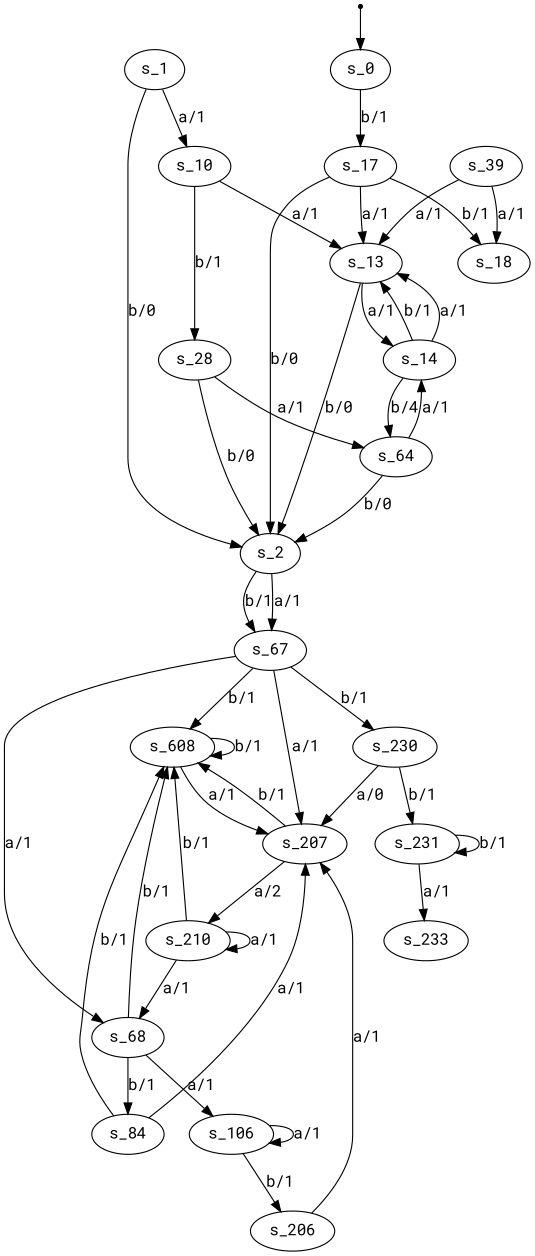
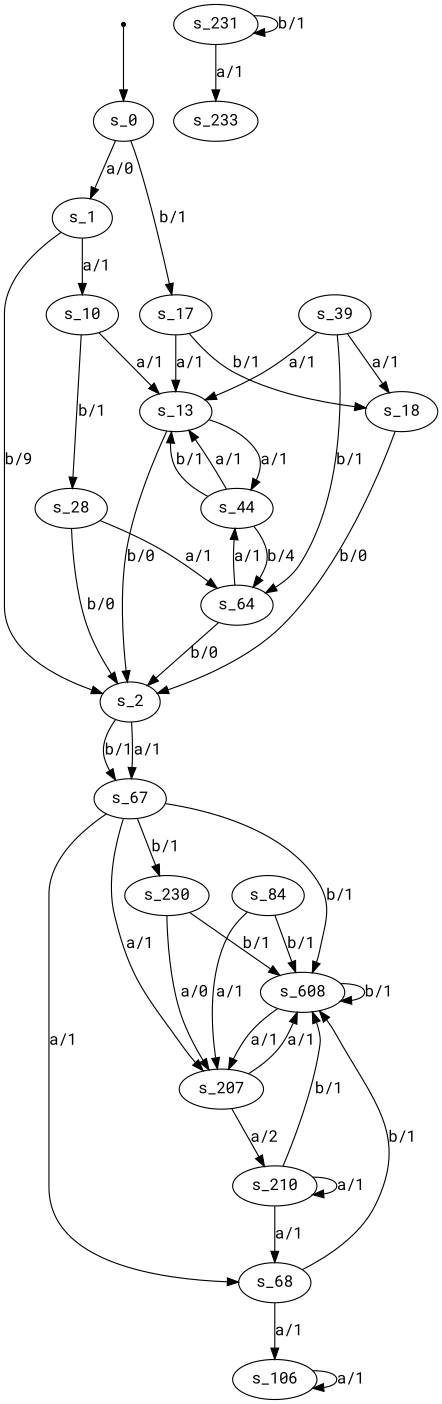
edge "s_0" -> "s_1": added, label "a/0"
edge "s_1" -> "s_2": label "b/0" -> "b/9"
edge "s_17" -> "s_2": now "s_18" -> "s_2"
node "s_14": label "s_14" -> "s_44"
edge "s_39" -> "s_64": added, label "b/1"
edge "s_230" -> "s_231": now "s_230" -> "s_608"
edge "s_207" -> "s_608": label "b/1" -> "a/1"
edge "s_68" -> "s_84": removed, label "b/1"
node "s_206": removed
